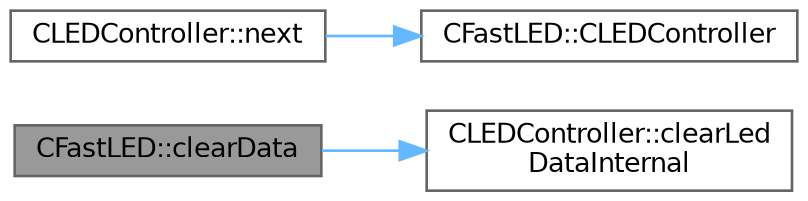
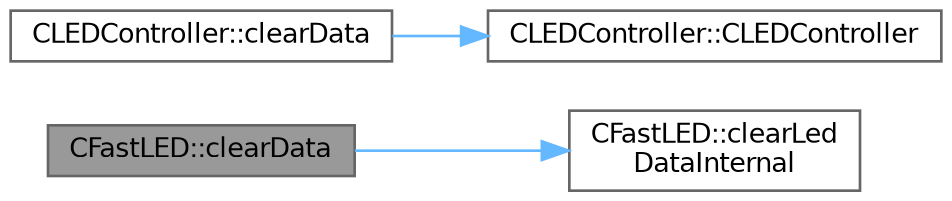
node "CLEDController::next": label "CLEDController::next" -> "CLEDController::clearData"
node "CFastLED::CLEDController": label "CFastLED::CLEDController" -> "CLEDController::CLEDController"
node "CLEDController::clearLed DataInternal": label "CLEDController::clearLed DataInternal" -> "CFastLED::clearLed DataInternal"
